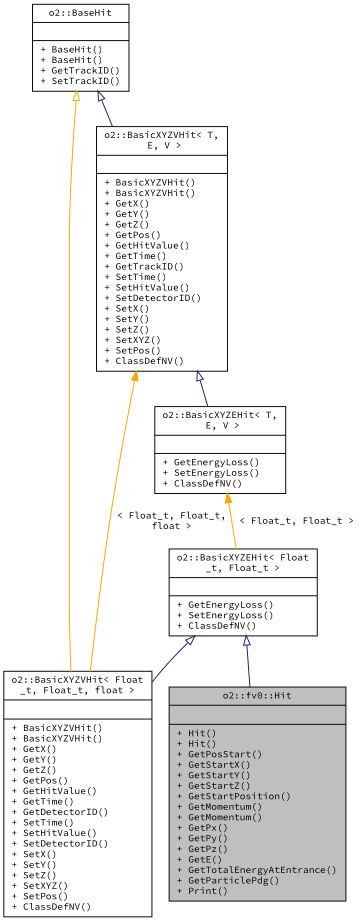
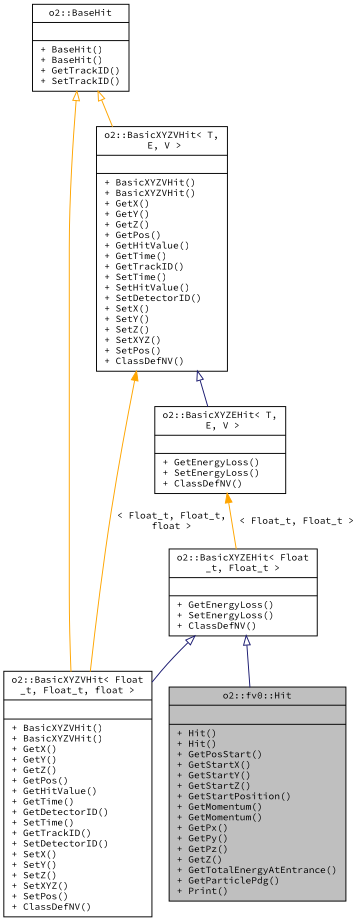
edge "o2::BasicXYZVHit< T," -> "o2::BaseHit": color midnightblue -> orange
node "o2::BasicXYZVHit< Float": text "+ SetHitValue()" -> "+ GetTrackID()"
node "o2::fv0::Hit": text "+ GetE()" -> "+ GetZ()"
